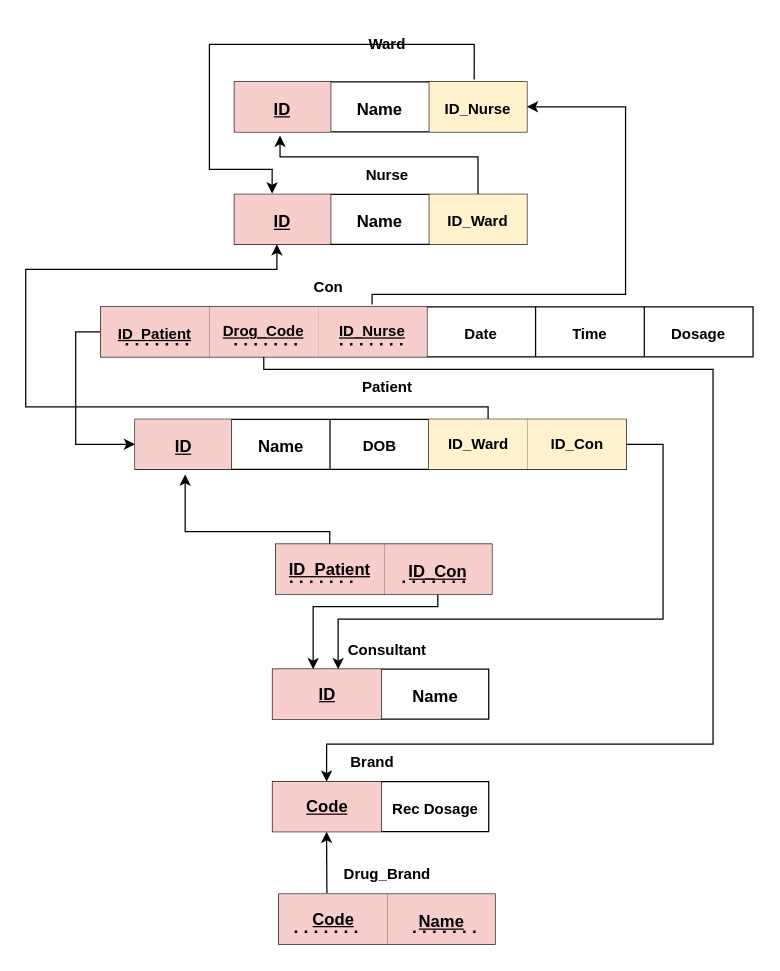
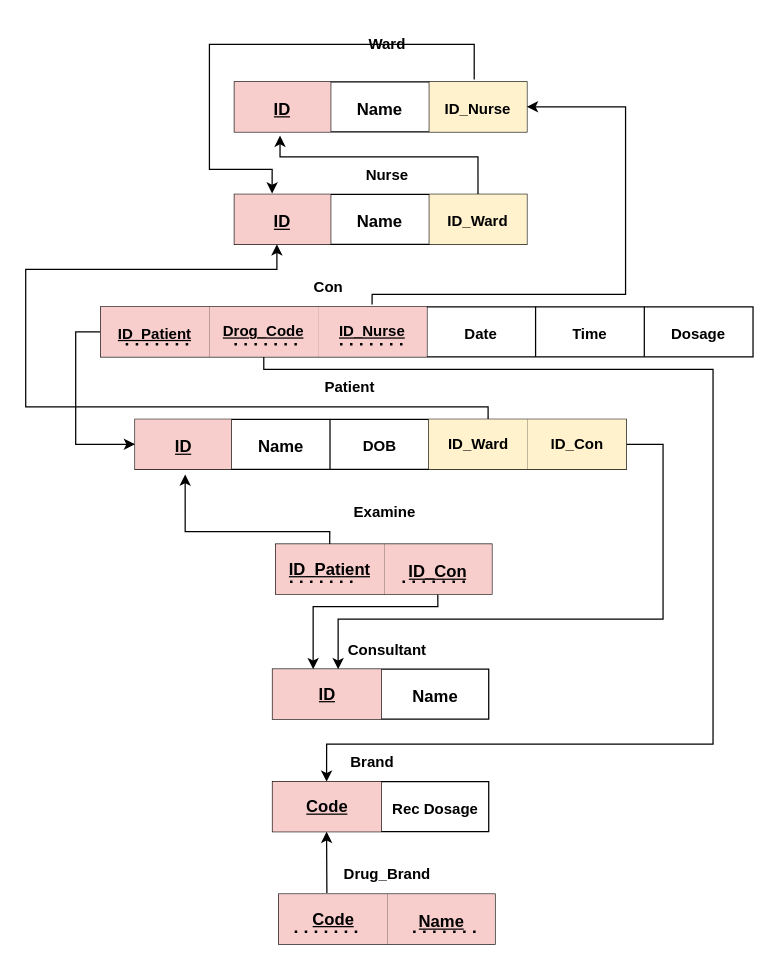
node "Patient": moved (387, 388) -> (349, 388)
node "Examine": added
